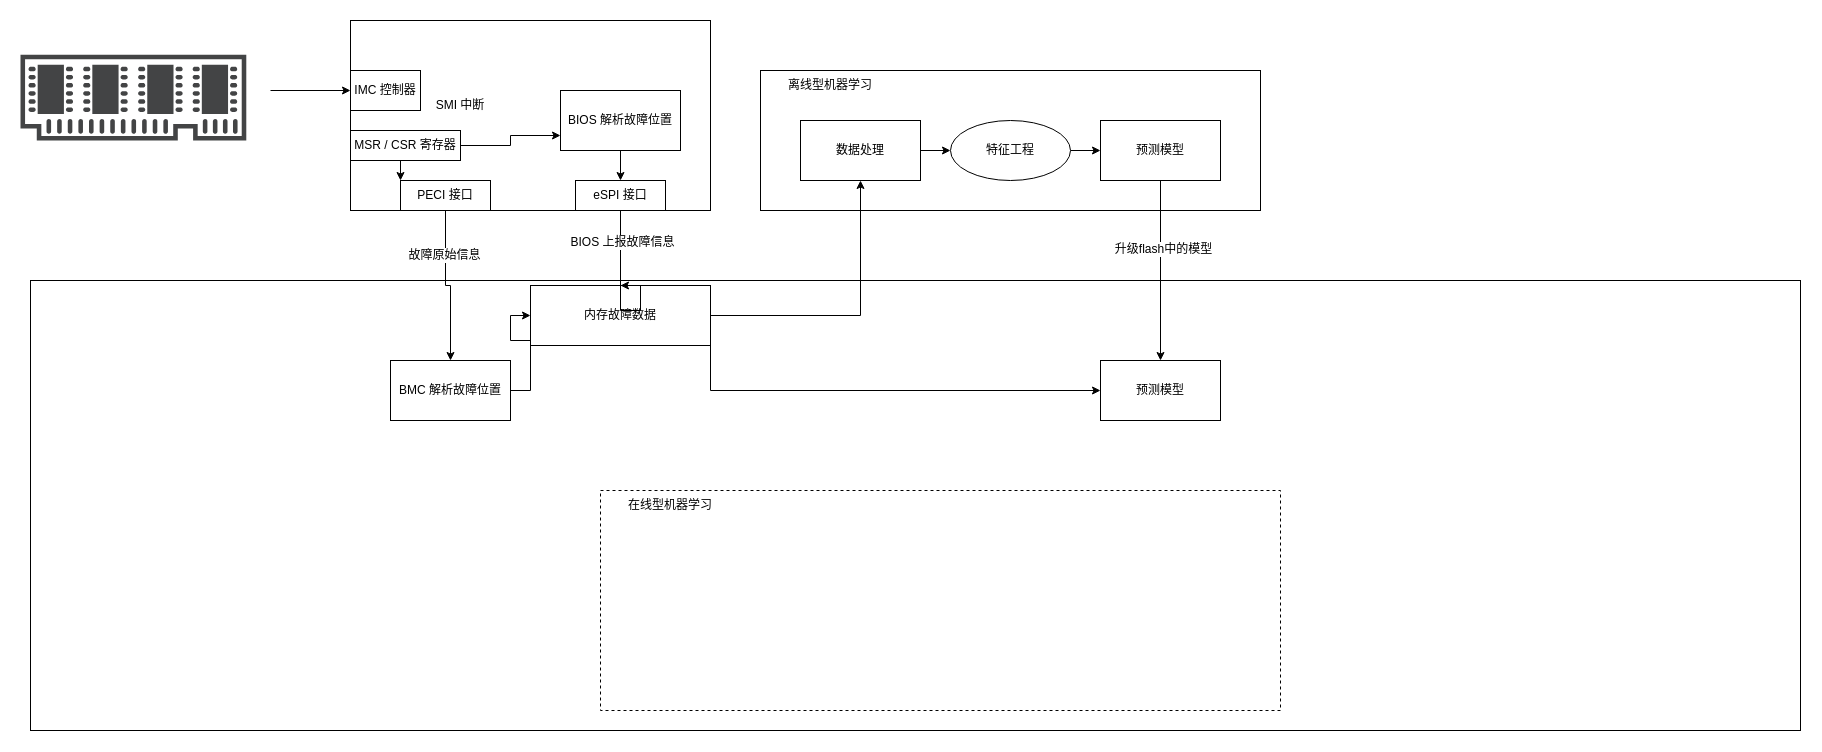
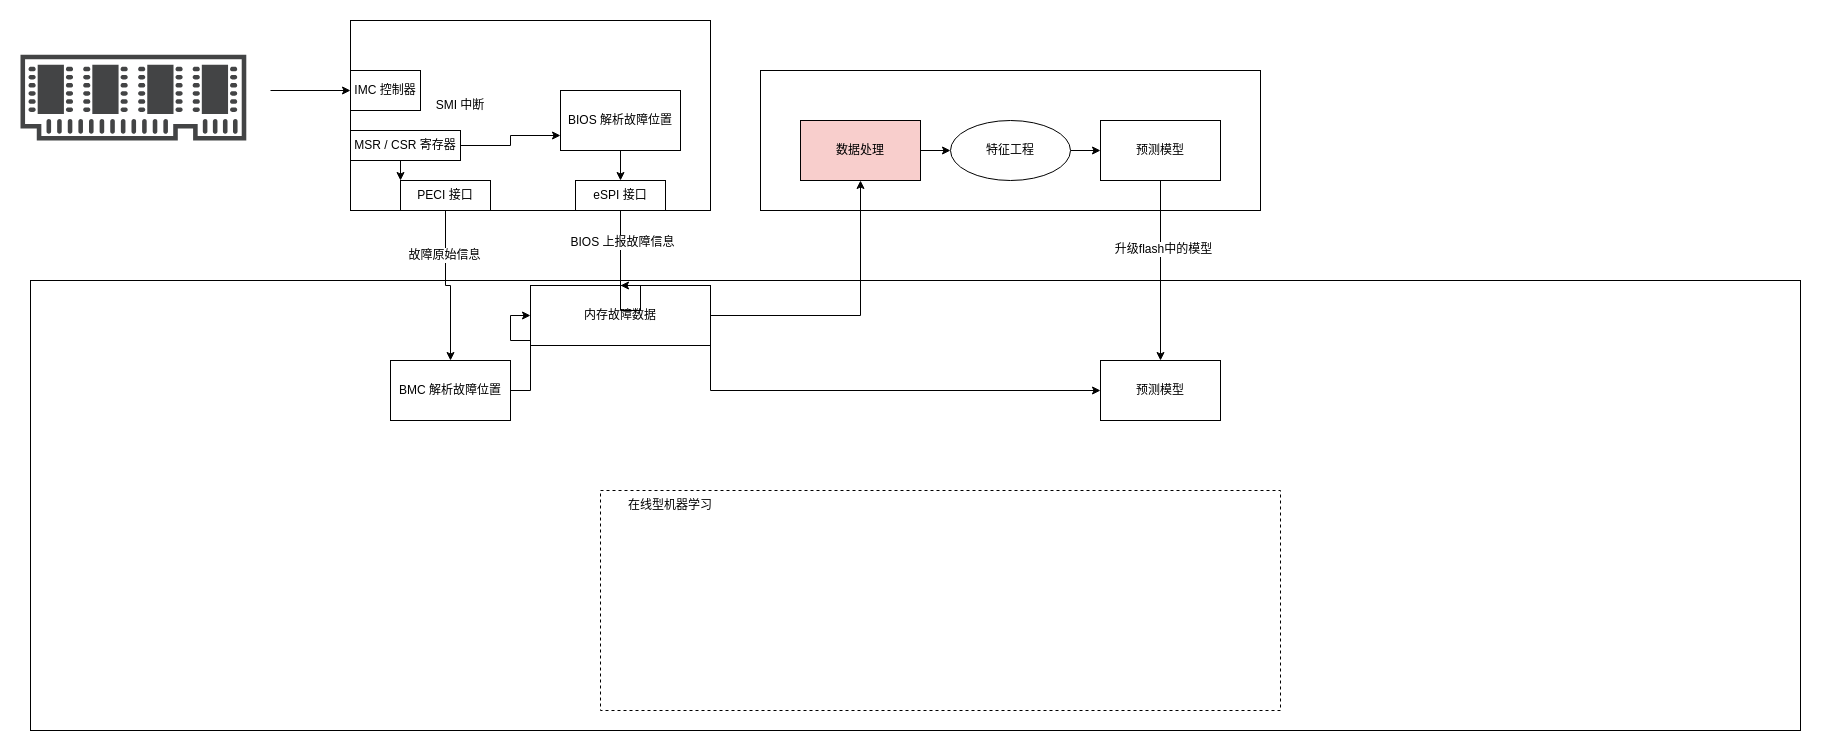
node "离线型机器学习": removed
node "数据处理": fillcolor #ffffff -> #f8cecc
